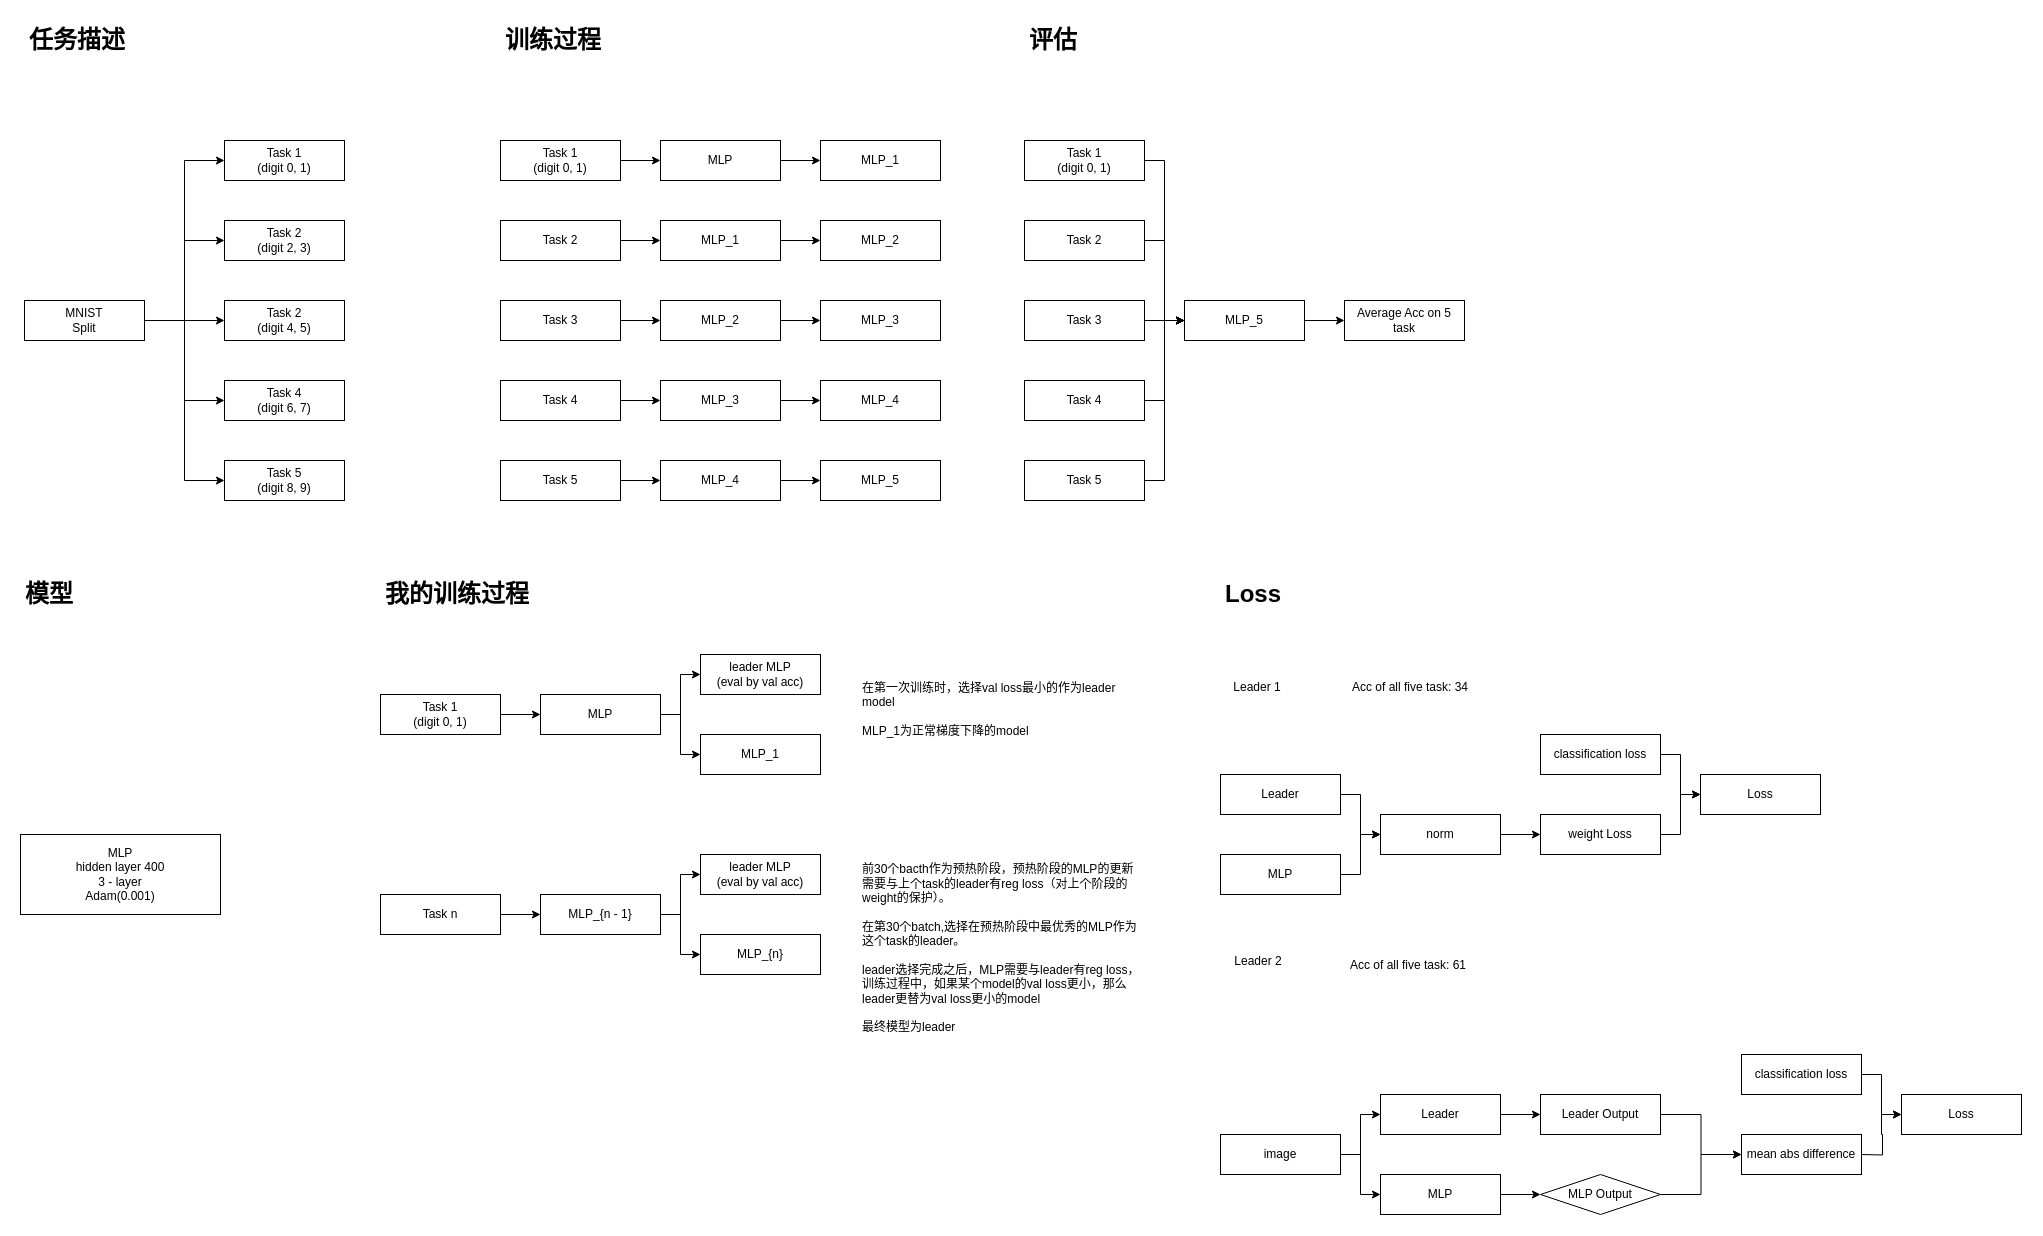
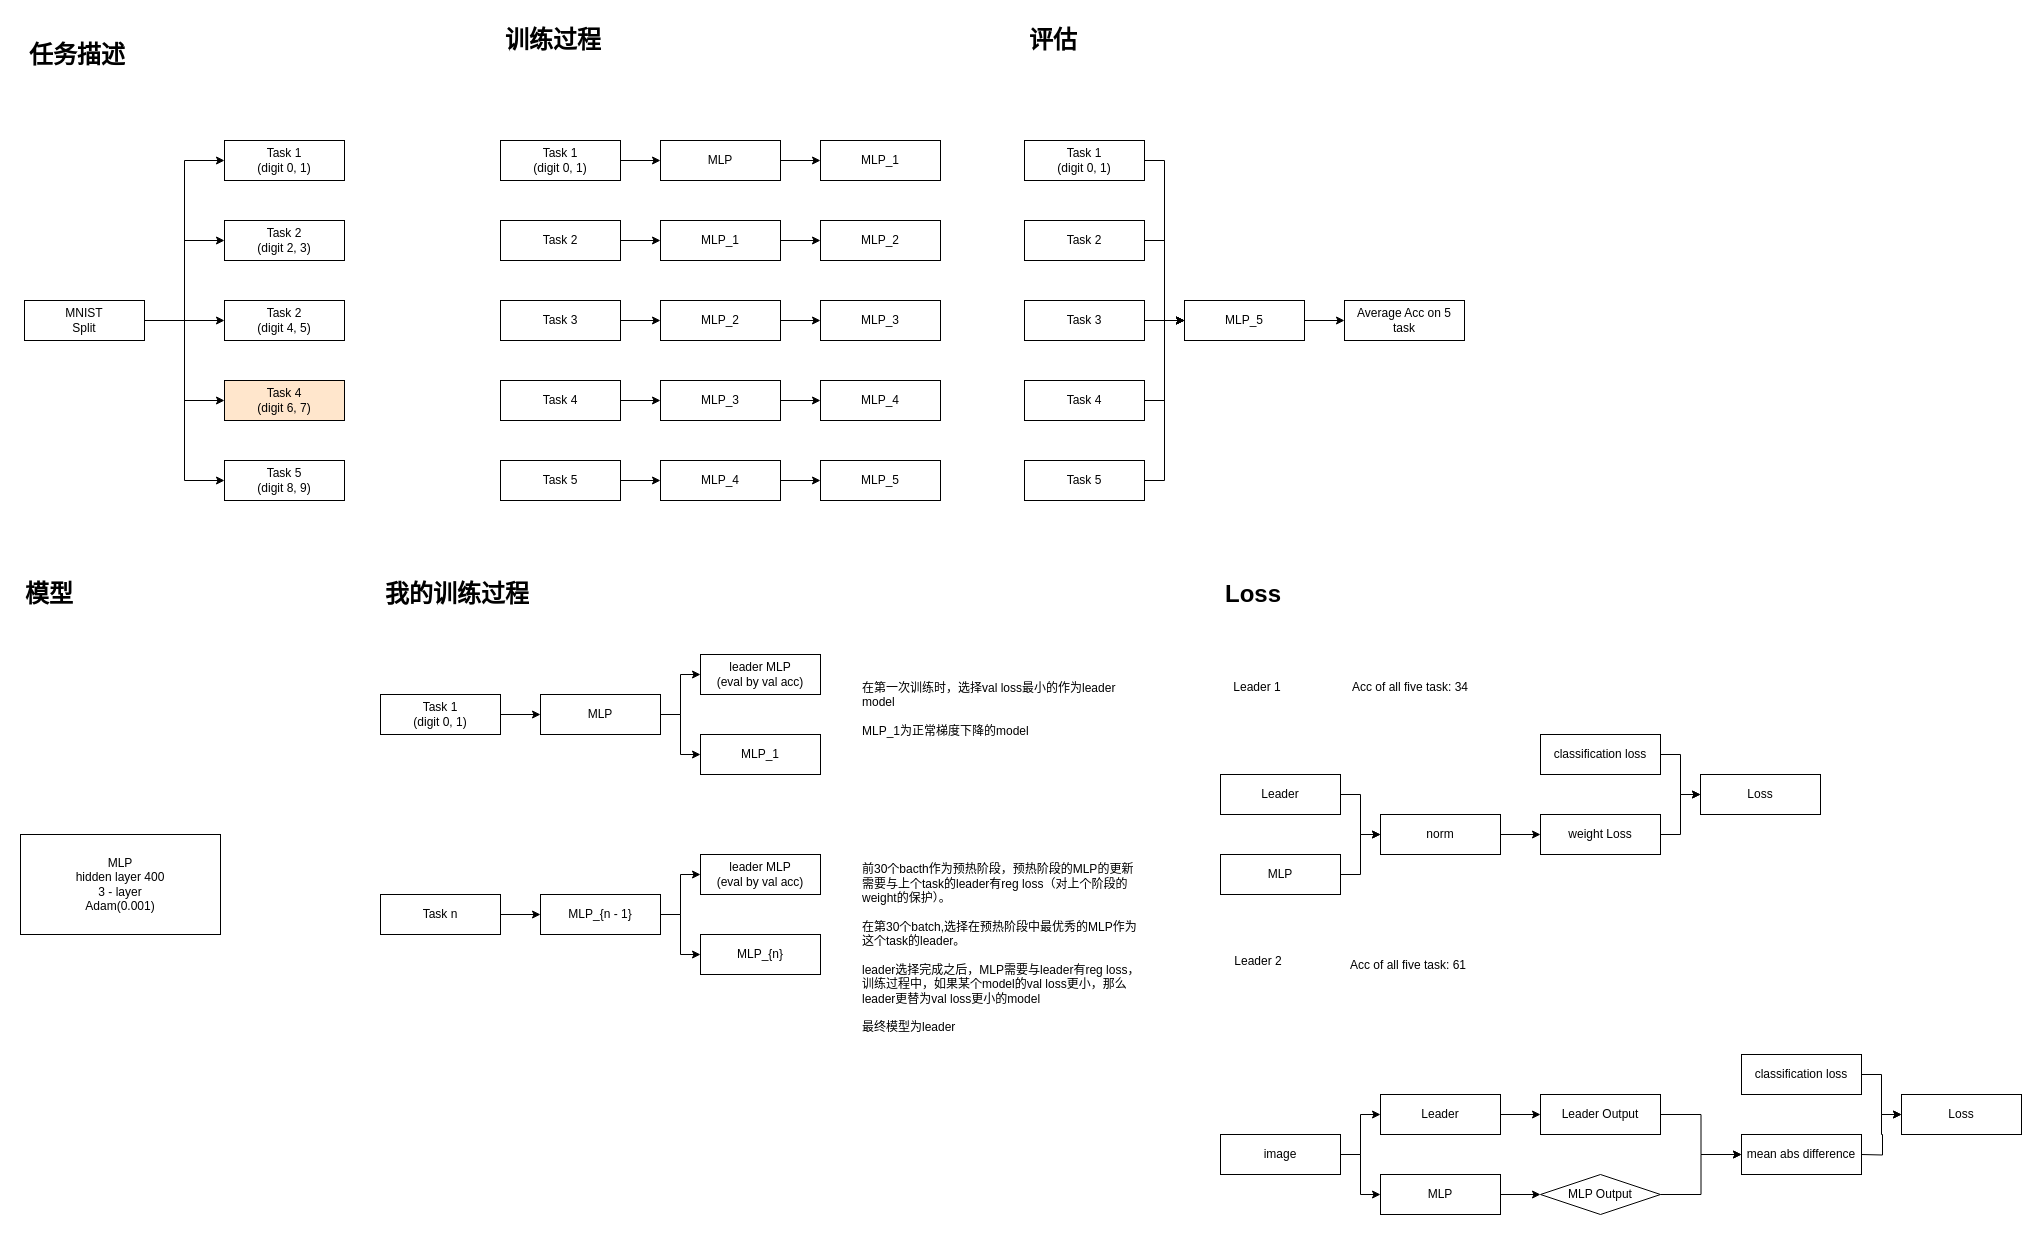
node "任务描述": moved (120, 81) -> (120, 96)
node "Task 4(digit 6, 7)": fillcolor #ffffff -> #ffe6cc
node "MLP hidden layer 400 3 - layer Adam(0.001)": size 200x80 -> 200x100
